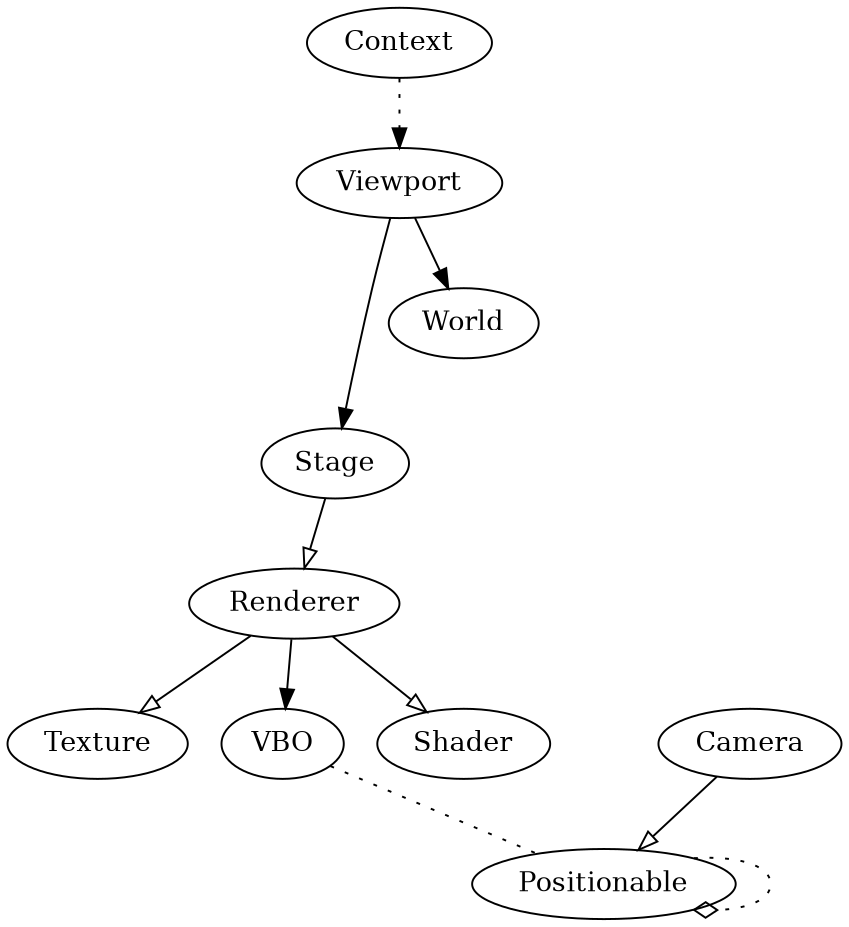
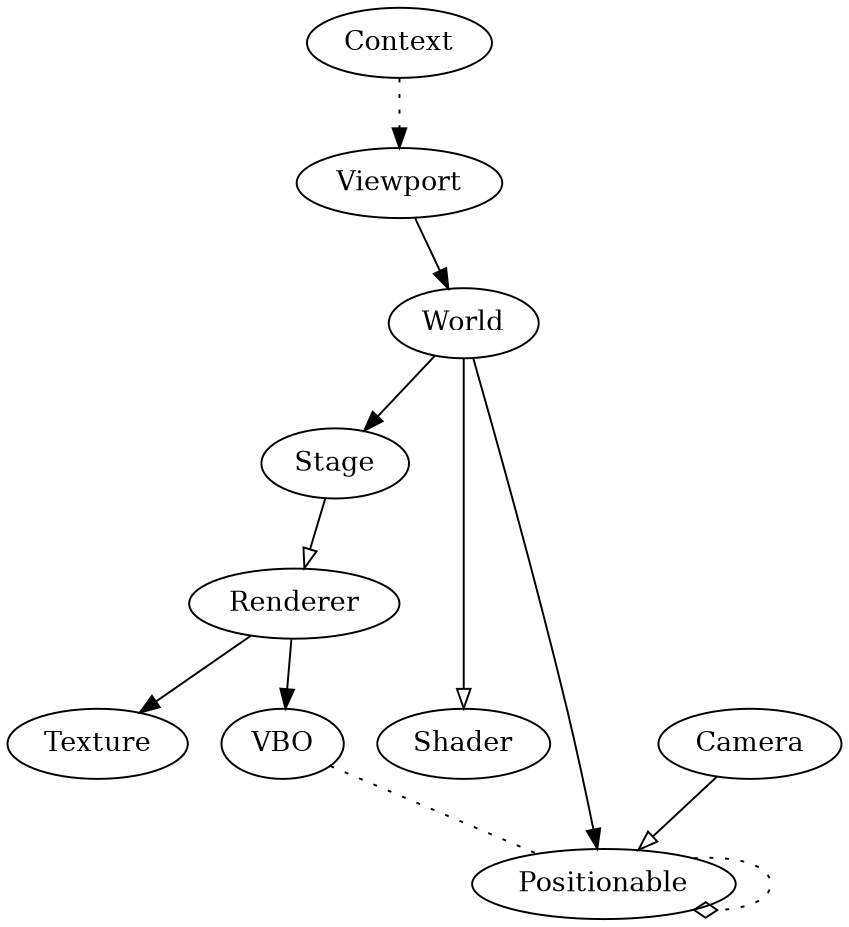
edge "Viewport" -> "Stage": now "World" -> "Stage"
edge "World" -> "Positionable": added
edge "Renderer" -> "Shader": now "World" -> "Shader"
edge "Renderer" -> "Texture": arrowhead empty -> normal
